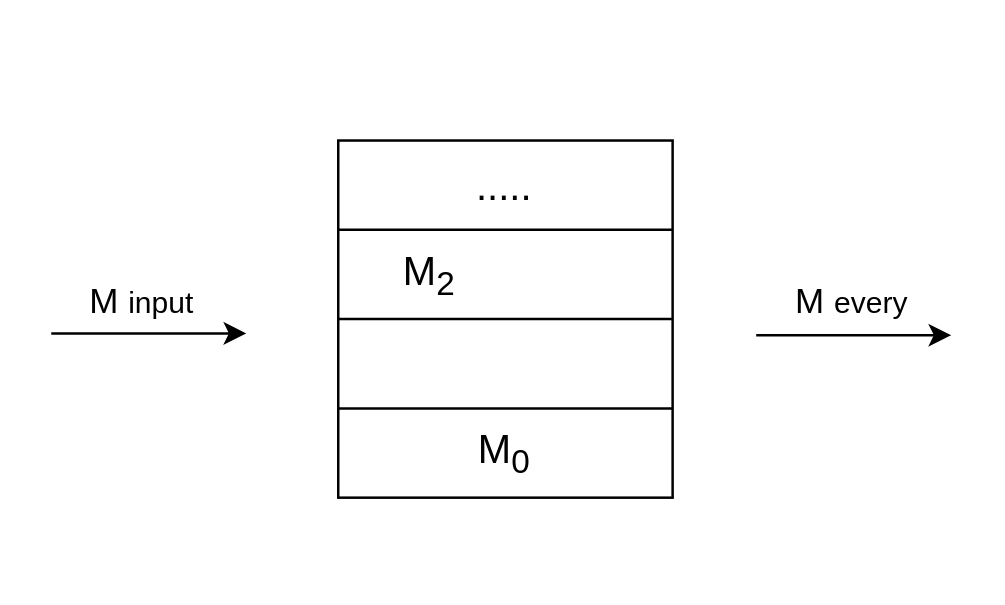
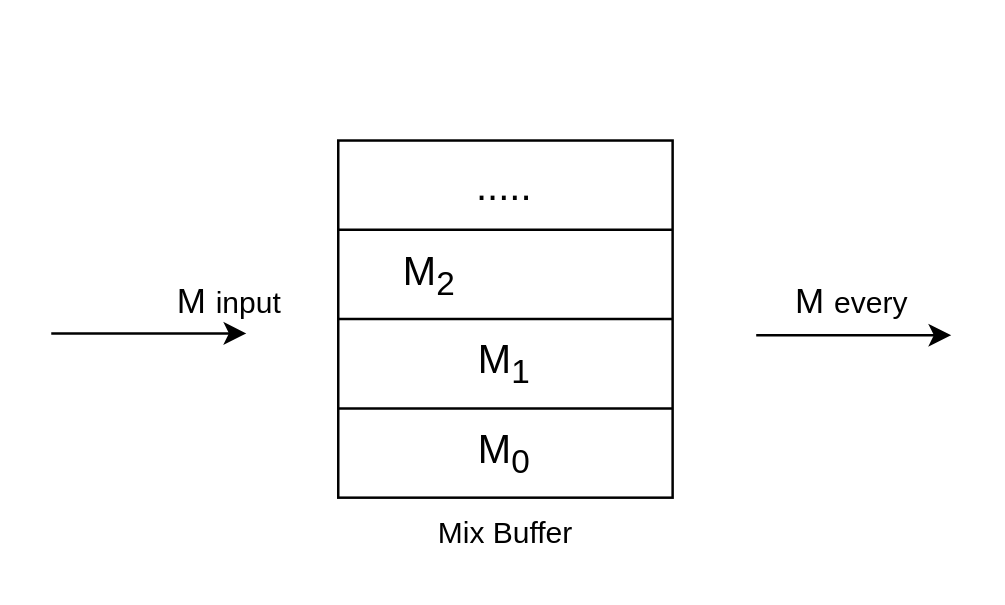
node "Μ input": moved (143, 301) -> (231, 301)
node "Μ1": added
node "Mix Buffer": added
